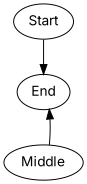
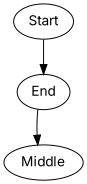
edge "Middle" -> "End": reversed
